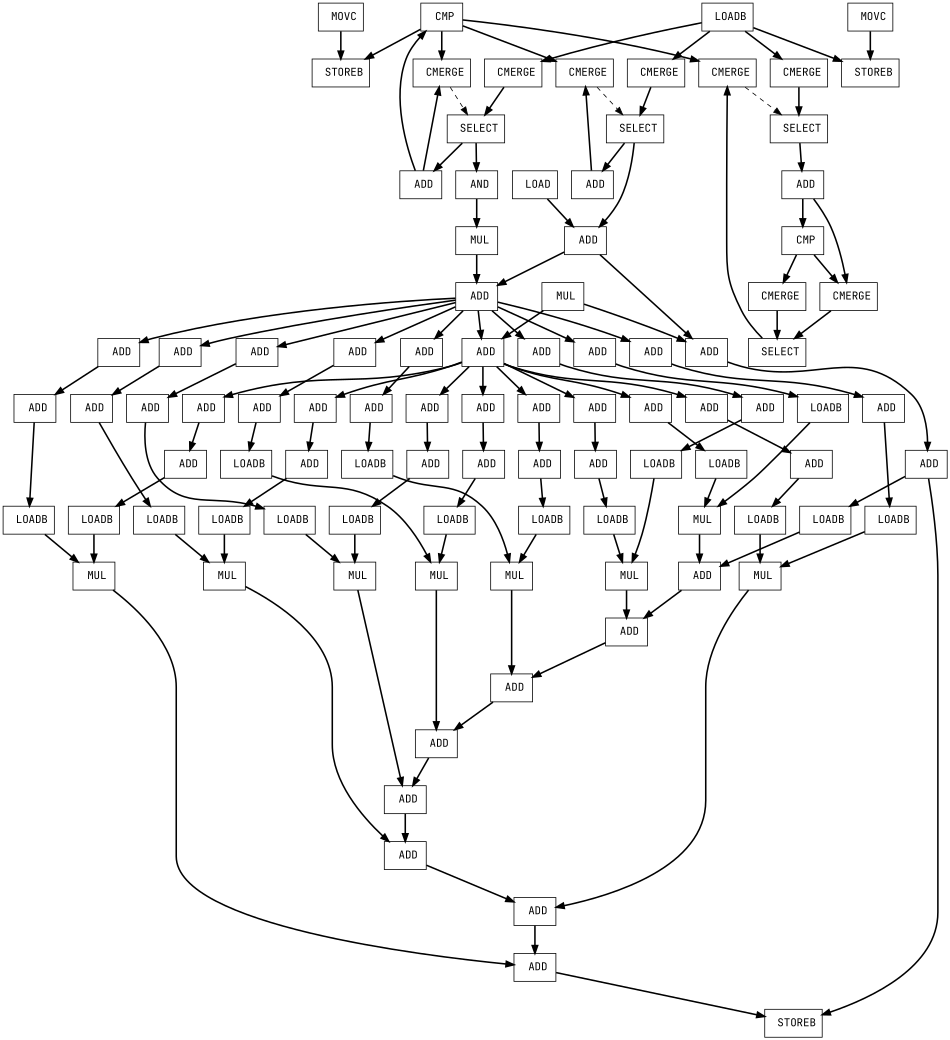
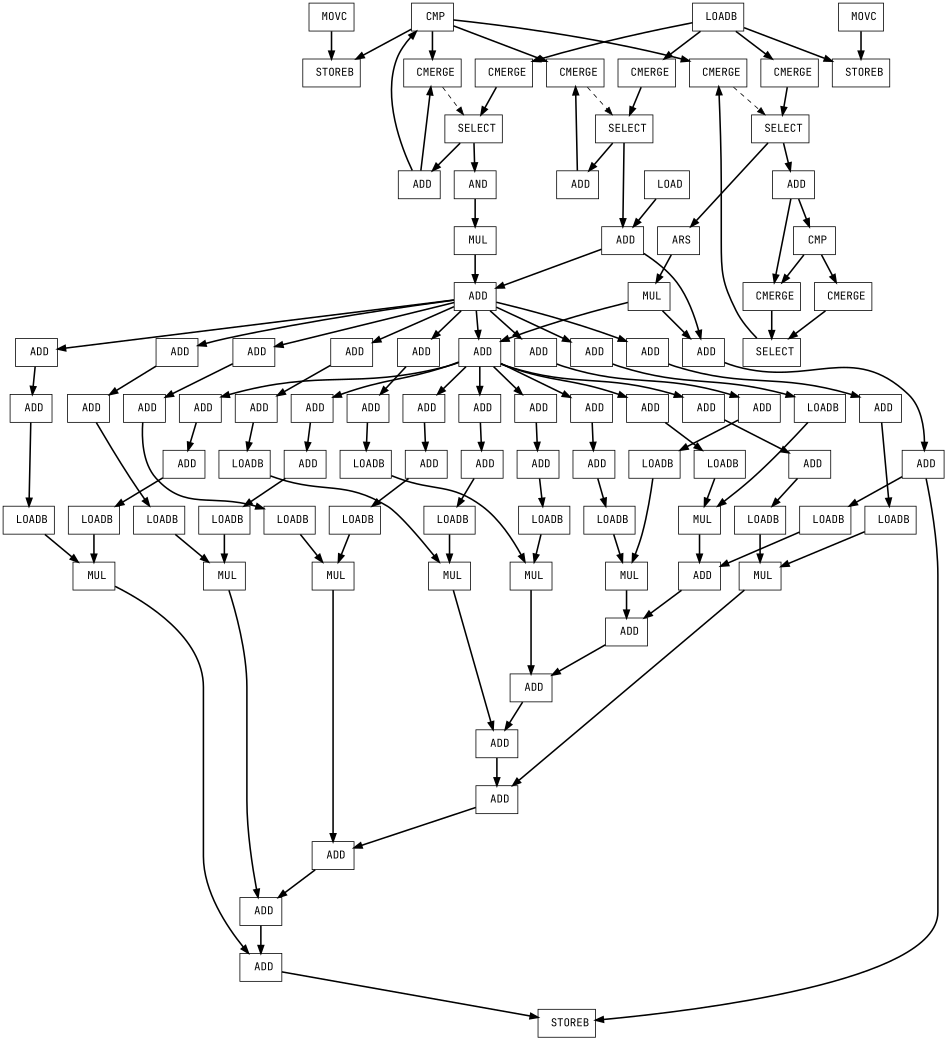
node "ARS": added
